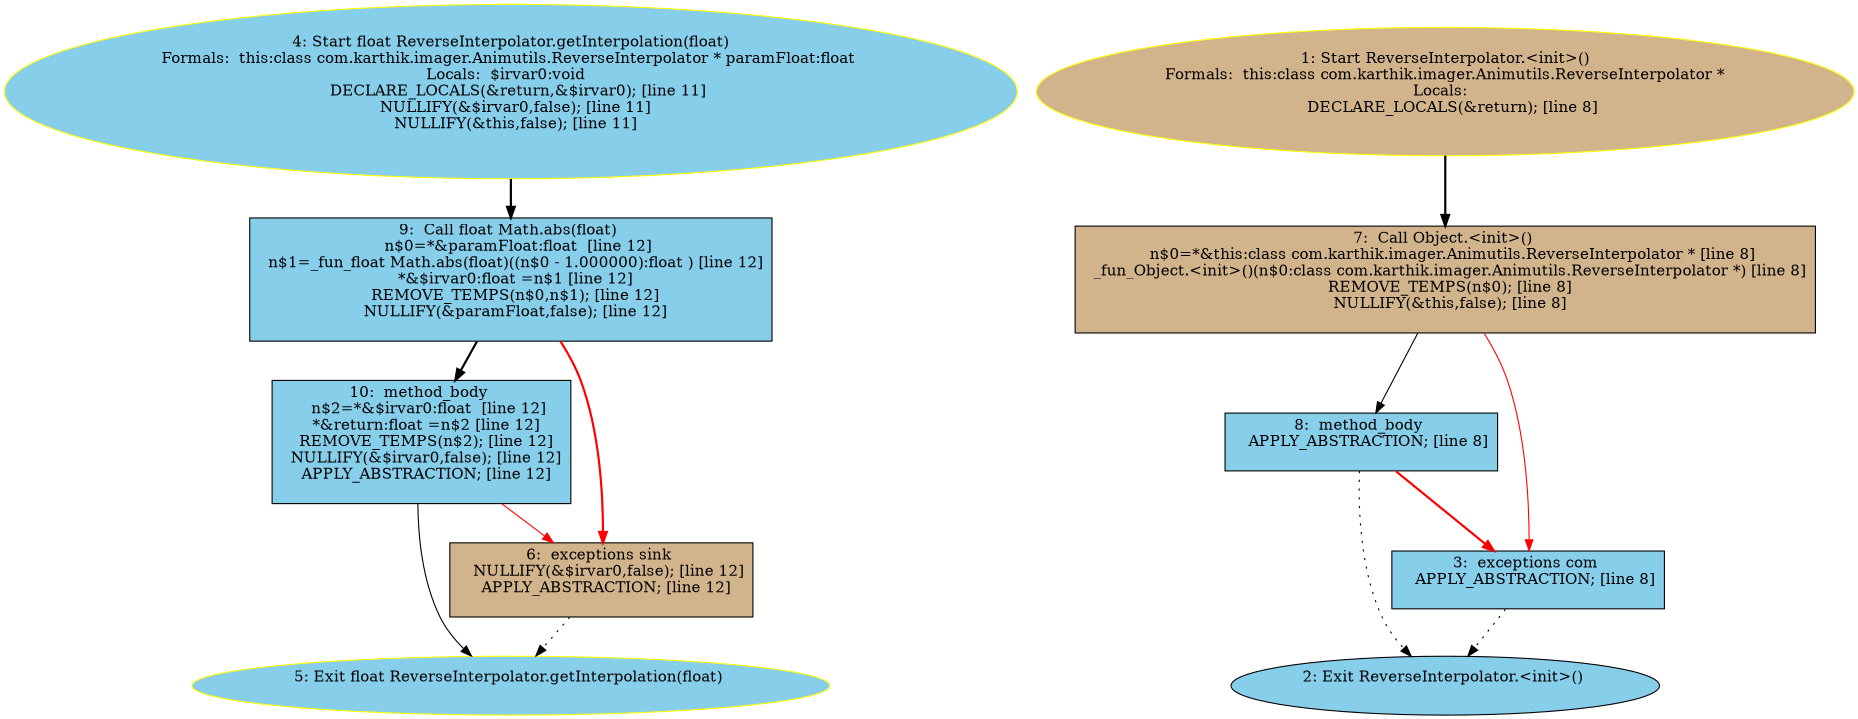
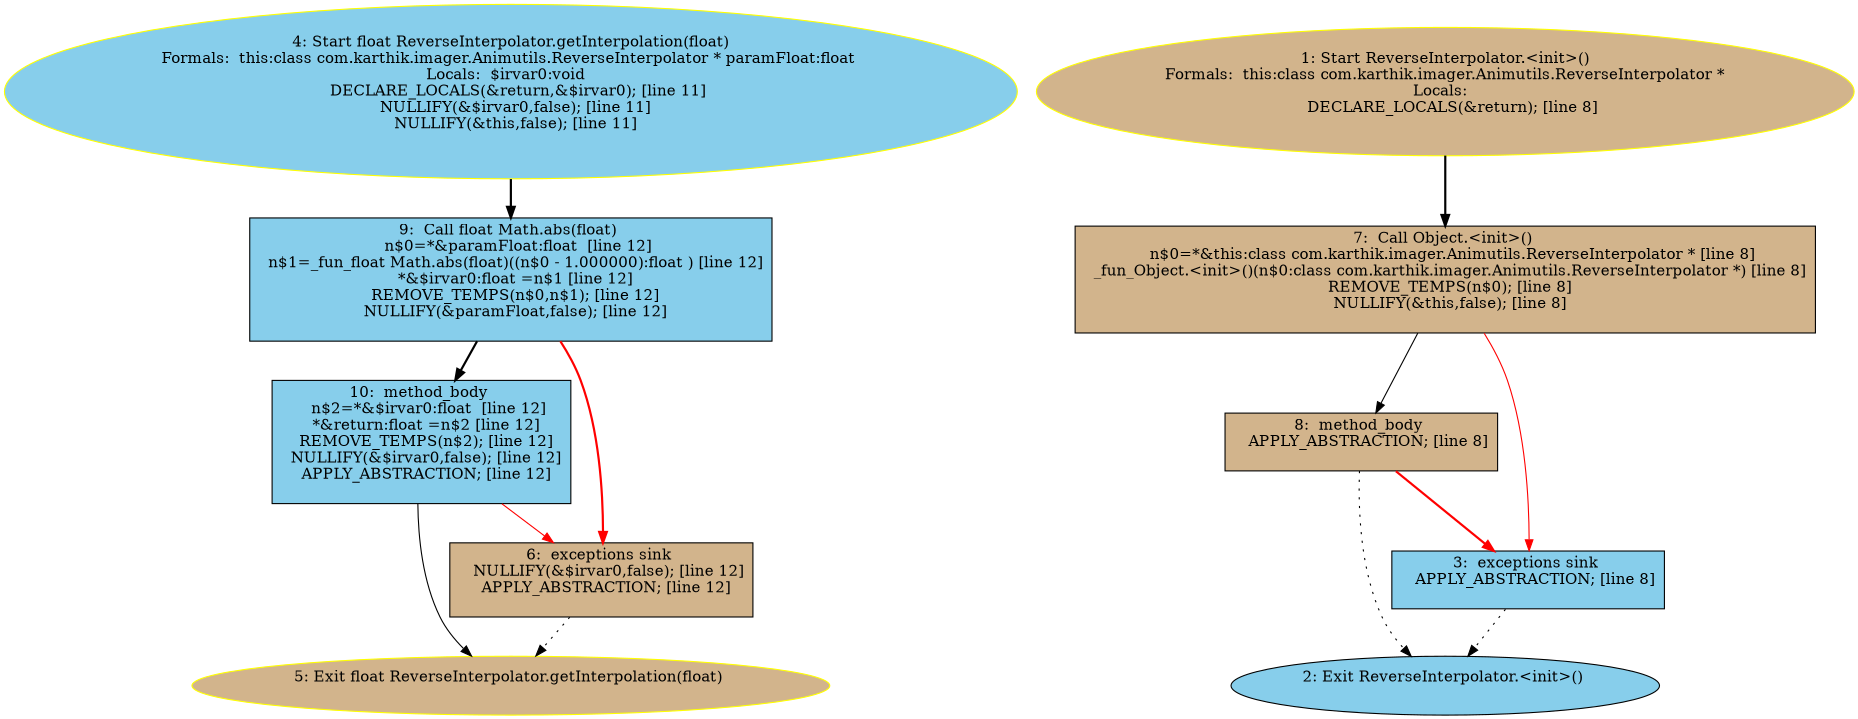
node "8:  method_body APPLY_ABSTRACTION; [line 8]": fillcolor skyblue -> tan
node "3:  exceptions com APPLY_ABSTRACTION; [line 8]": label "3:  exceptions com APPLY_ABSTRACTION; [line 8]" -> "3:  exceptions sink APPLY_ABSTRACTION; [line 8]"
node "5: Exit float ReverseInterpolator.getInterpolation(float)": fillcolor skyblue -> tan
